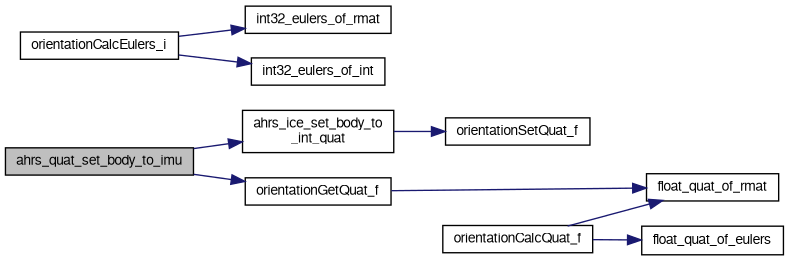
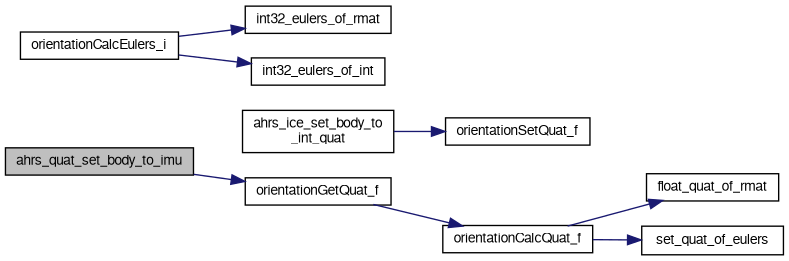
edge "ahrs_quat_set_body_to_imu" -> "ahrs_ice_set_body_to _int_quat": removed
edge "orientationGetQuat_f" -> "float_quat_of_rmat": now "orientationGetQuat_f" -> "orientationCalcQuat_f"
node "float_quat_of_eulers": label "float_quat_of_eulers" -> "set_quat_of_eulers"
